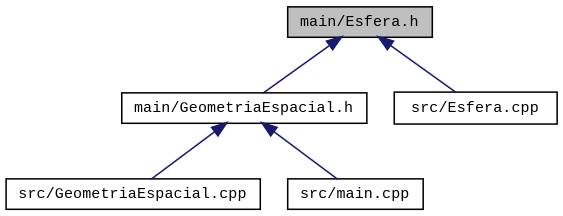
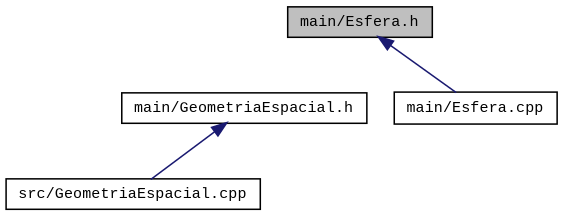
edge "main/GeometriaEspacial.h" -> "main/Esfera.h": removed
node "src/Esfera.cpp": label "src/Esfera.cpp" -> "main/Esfera.cpp"
node "src/main.cpp": removed
